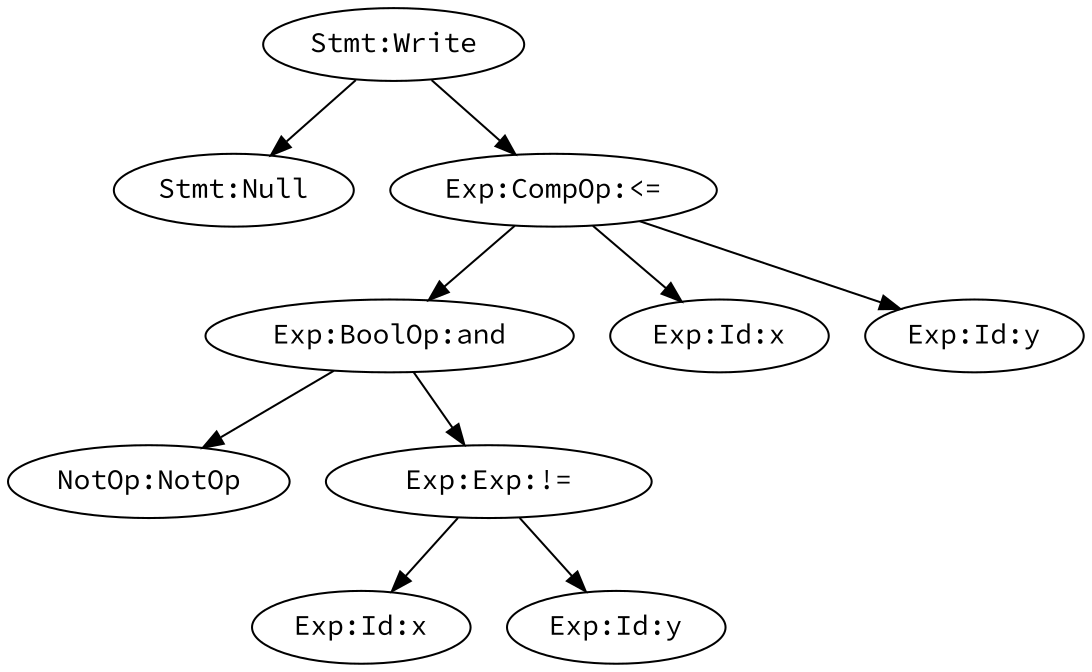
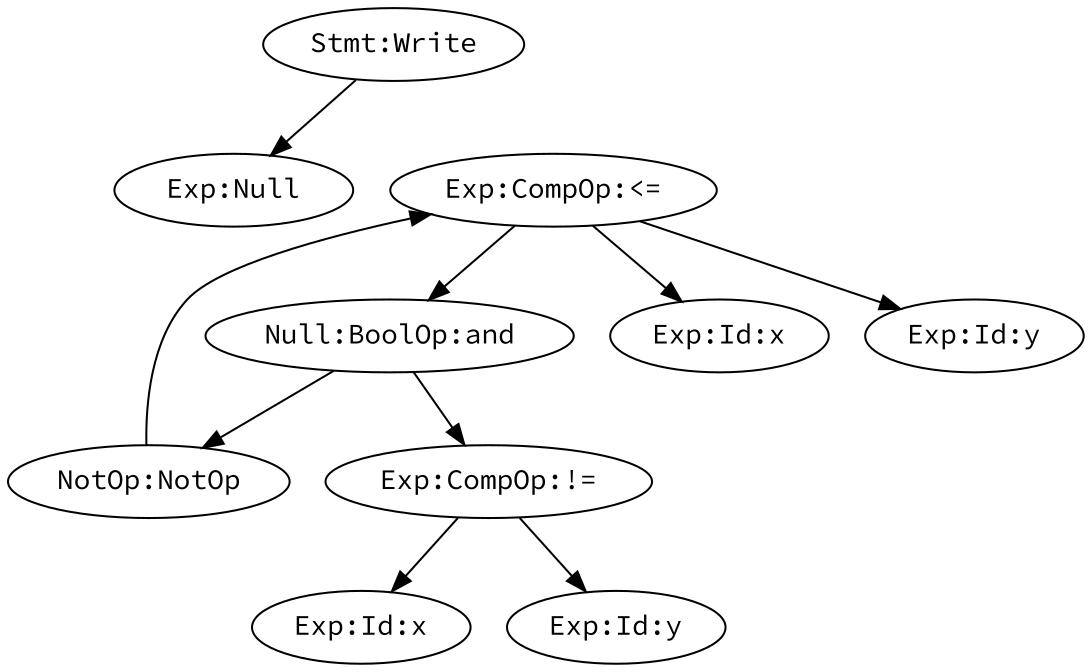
edge "Stmt:Write" -> "Exp:CompOp:<=": now "NotOp:NotOp" -> "Exp:CompOp:<="
node "Stmt:Null": label "Stmt:Null" -> "Exp:Null"
node "Exp:BoolOp:and": label "Exp:BoolOp:and" -> "Null:BoolOp:and"
node "Exp:Exp:!=": label "Exp:Exp:!=" -> "Exp:CompOp:!="
